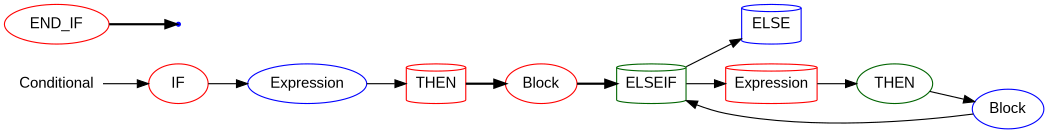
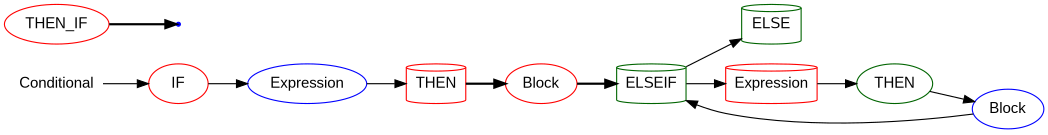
node "END_IF": label "END_IF" -> "THEN_IF"
node "ELSE": color blue -> darkgreen
